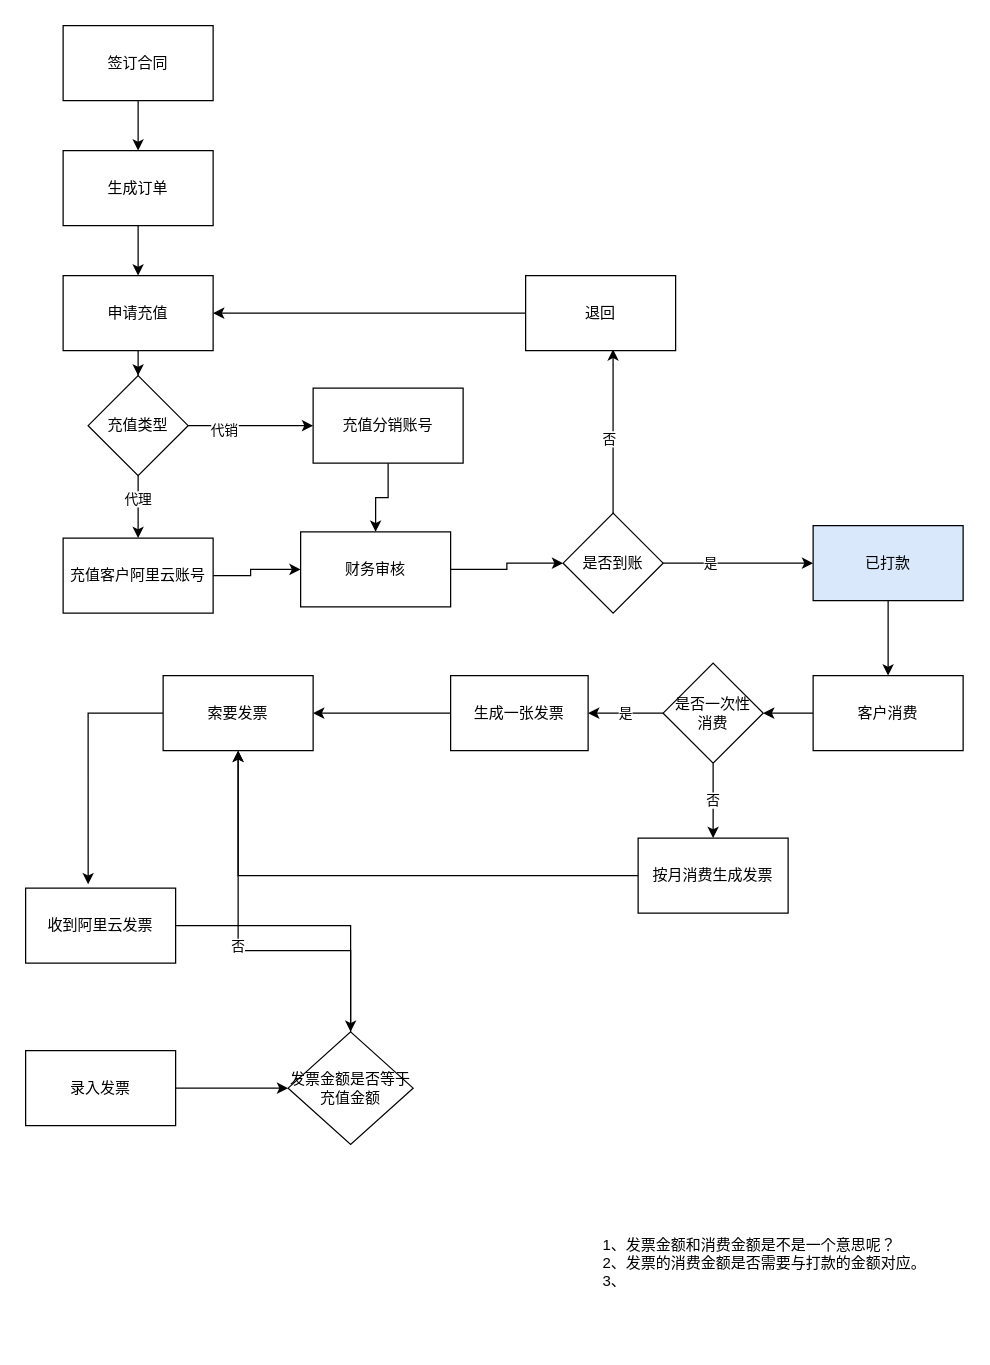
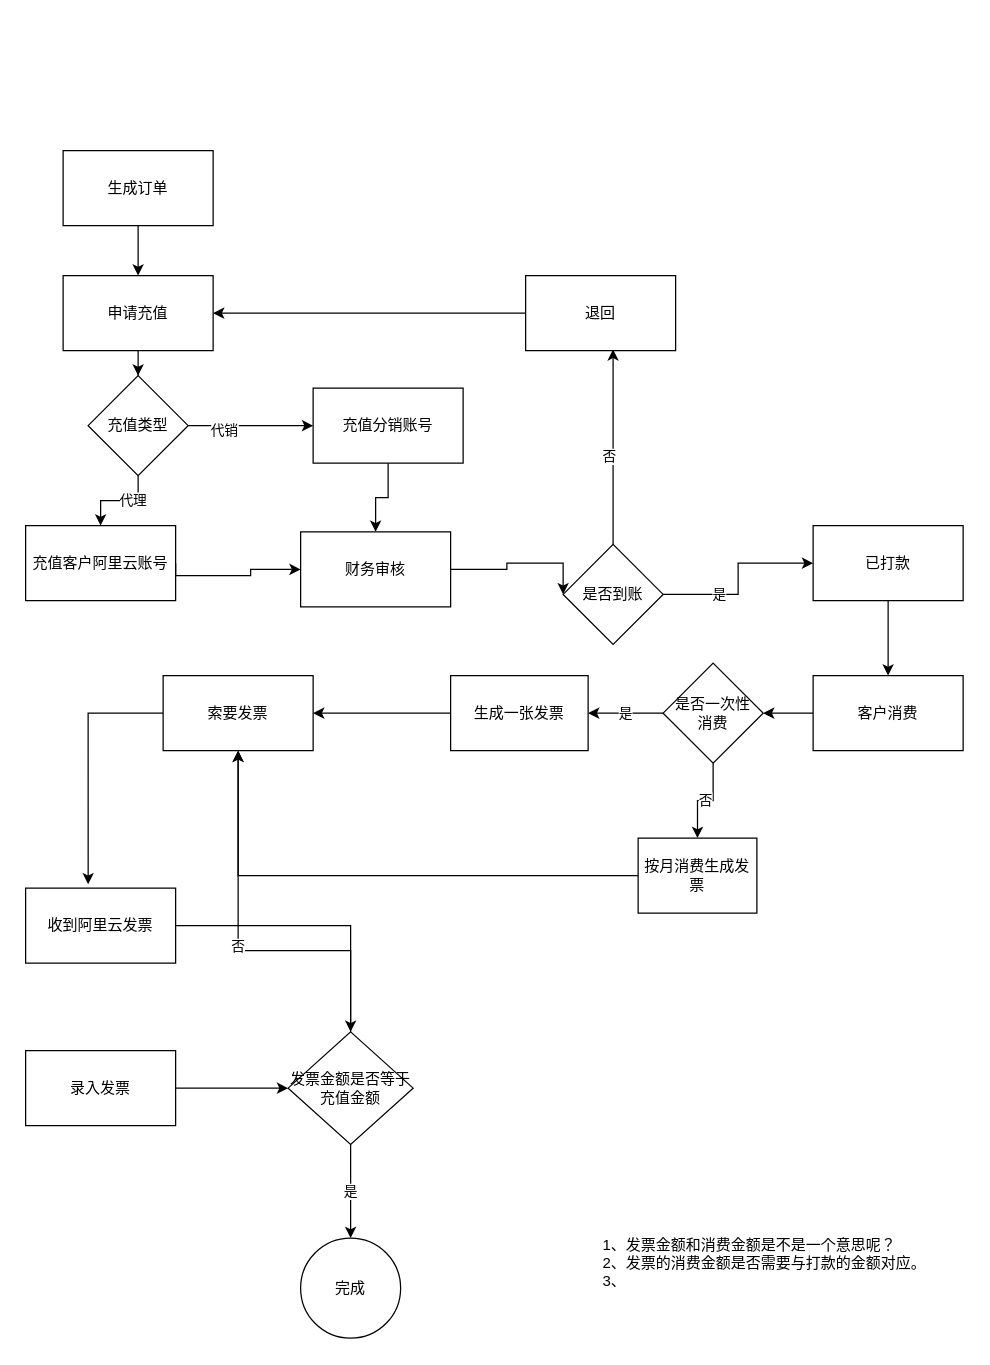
node "签订合同": removed
edge "签订合同" -> "生成订单": removed
node "是否到账": moved (613, 563) -> (613, 594)
node "已打款": fillcolor #dae8fc -> #ffffff
node "充值客户阿里云账号": moved (138, 576) -> (101, 563)
node "按月消费生成发票": size 150x75 -> 119x75
edge "发票金额是否等于充值金额" -> "完成": added, label "是"
node "完成": added
